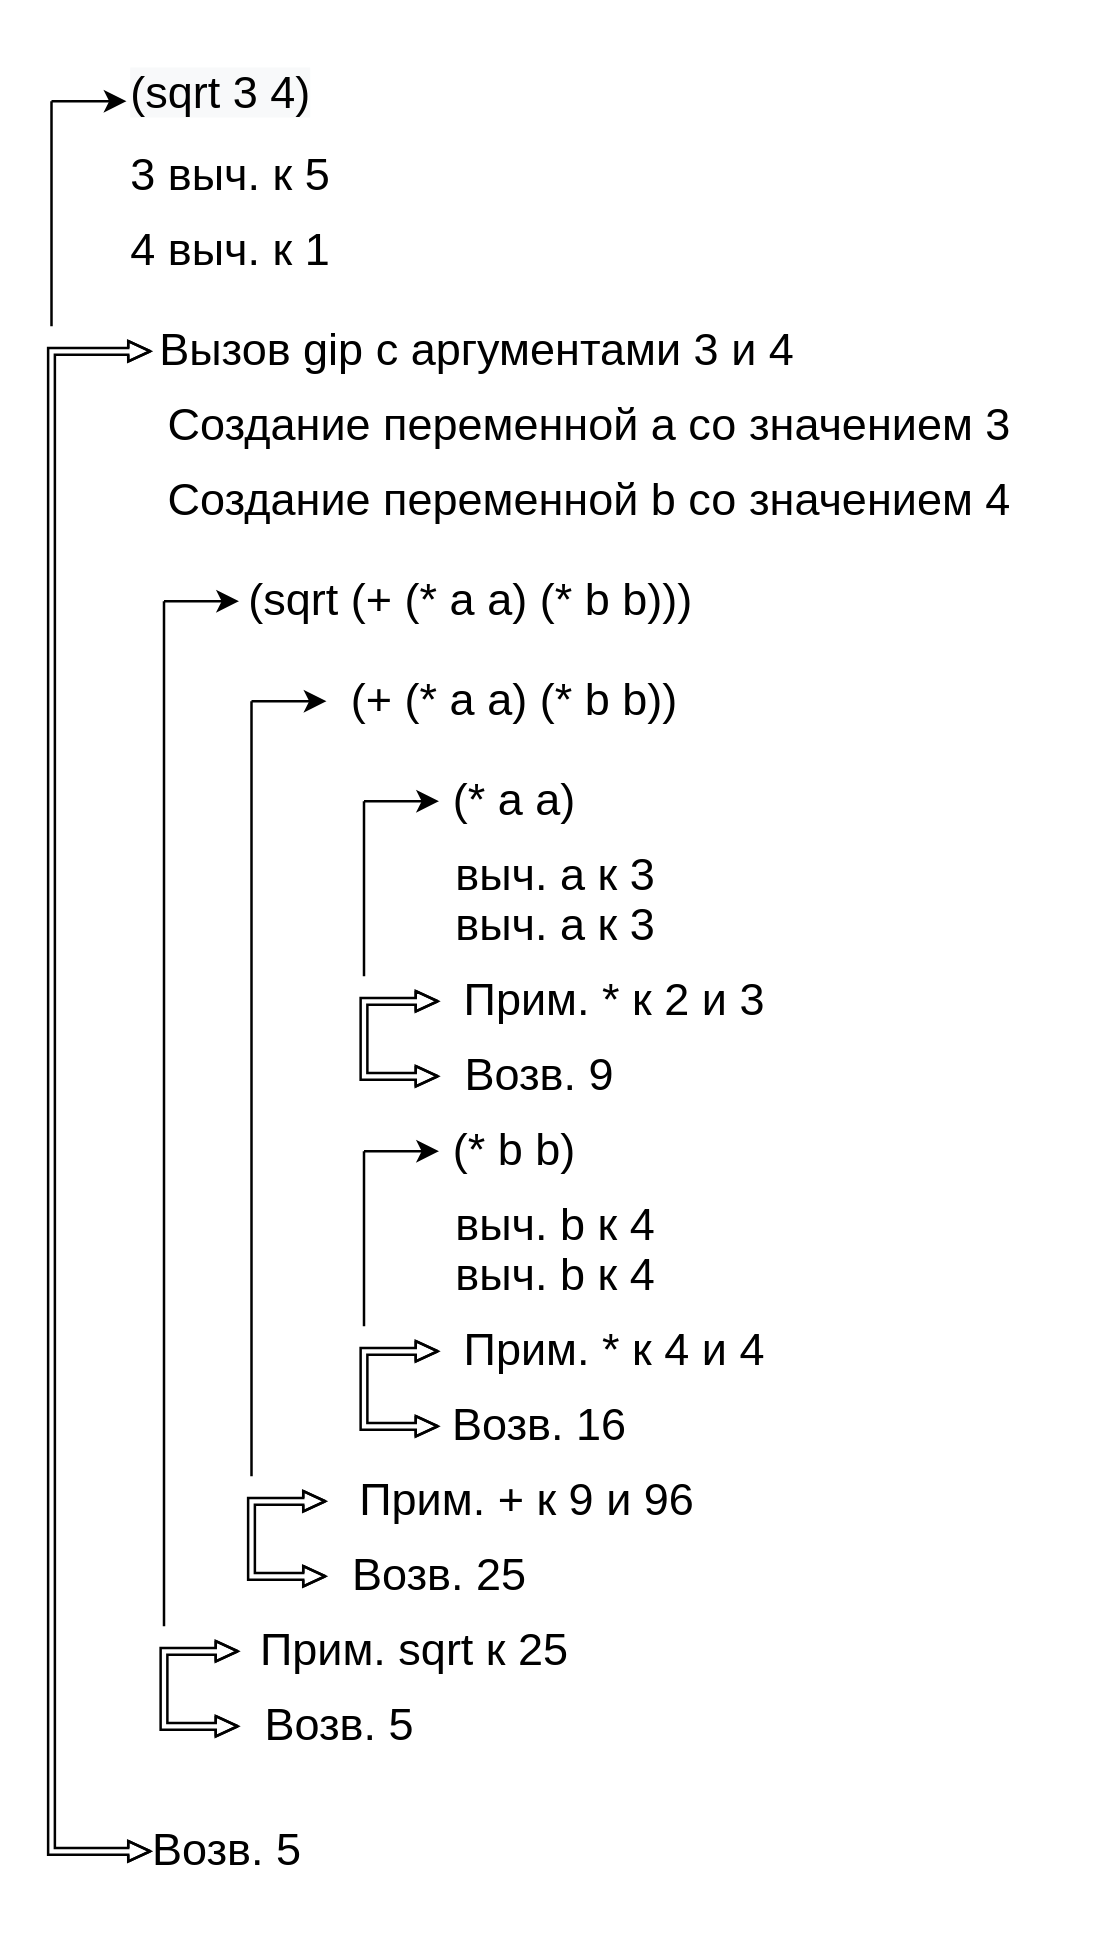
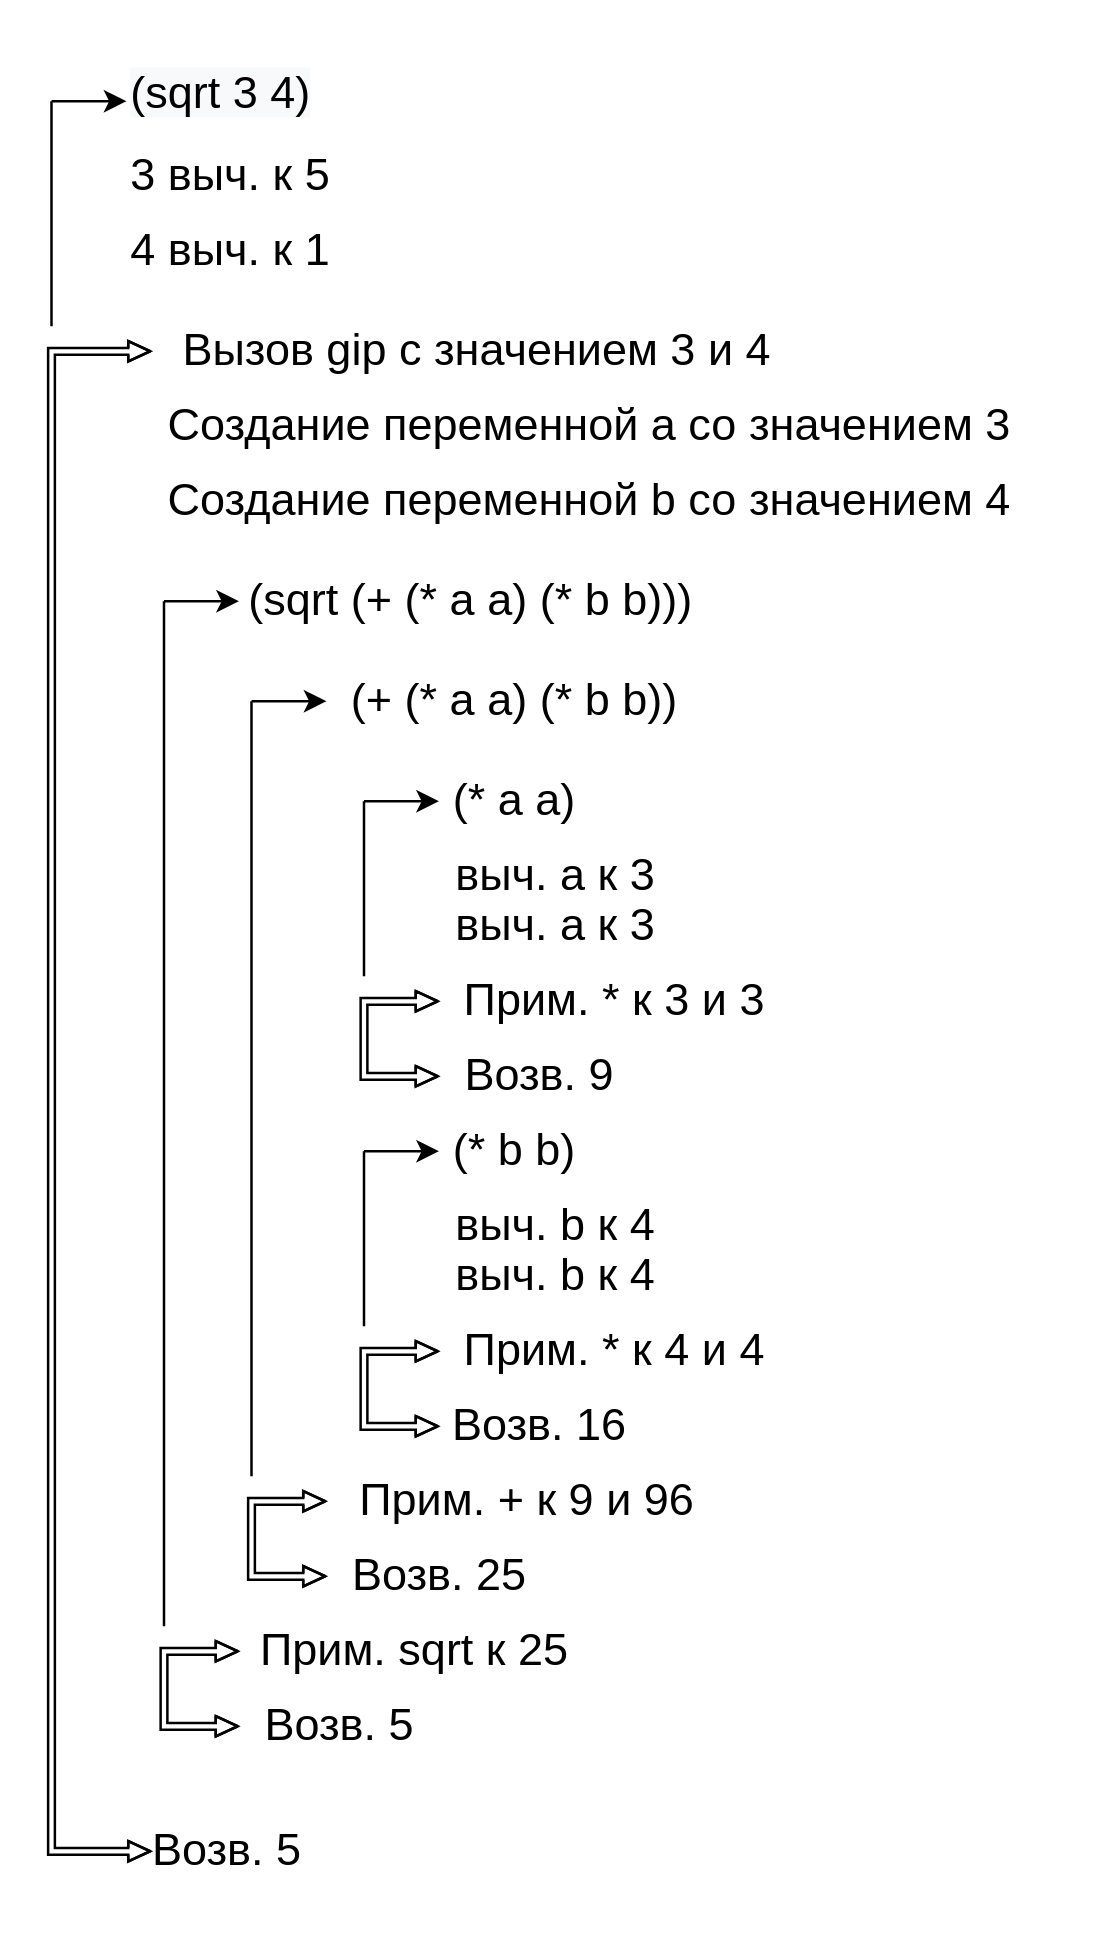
node "Вызов gip с аргументами 3 и 4": label "Вызов gip с аргументами 3 и 4" -> "Вызов gip с значением 3 и 4"
node "Прим. * к 2 и 3": label "Прим. * к 2 и 3" -> "Прим. * к 3 и 3"
